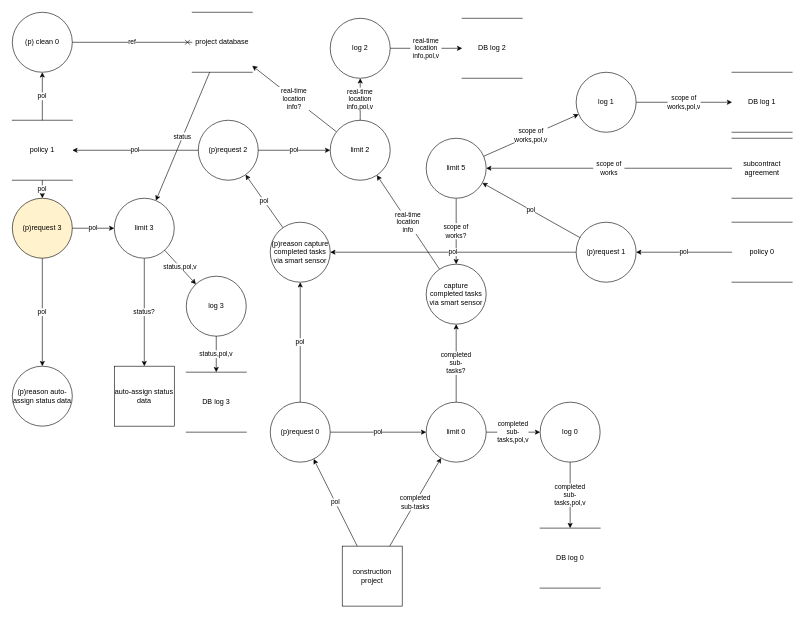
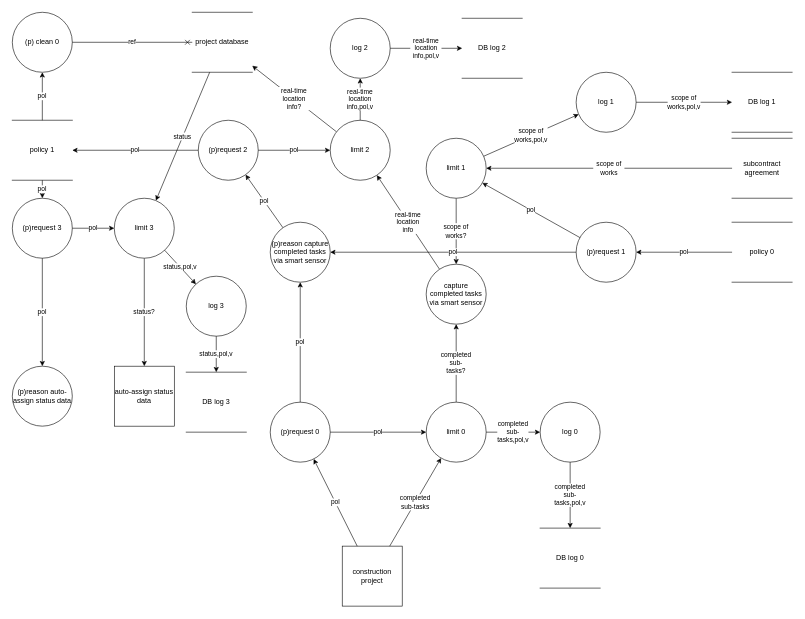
node "limit 5": label "limit 5" -> "limit 1"
node "(p)request 3": fillcolor #fff2cc -> #ffffff
